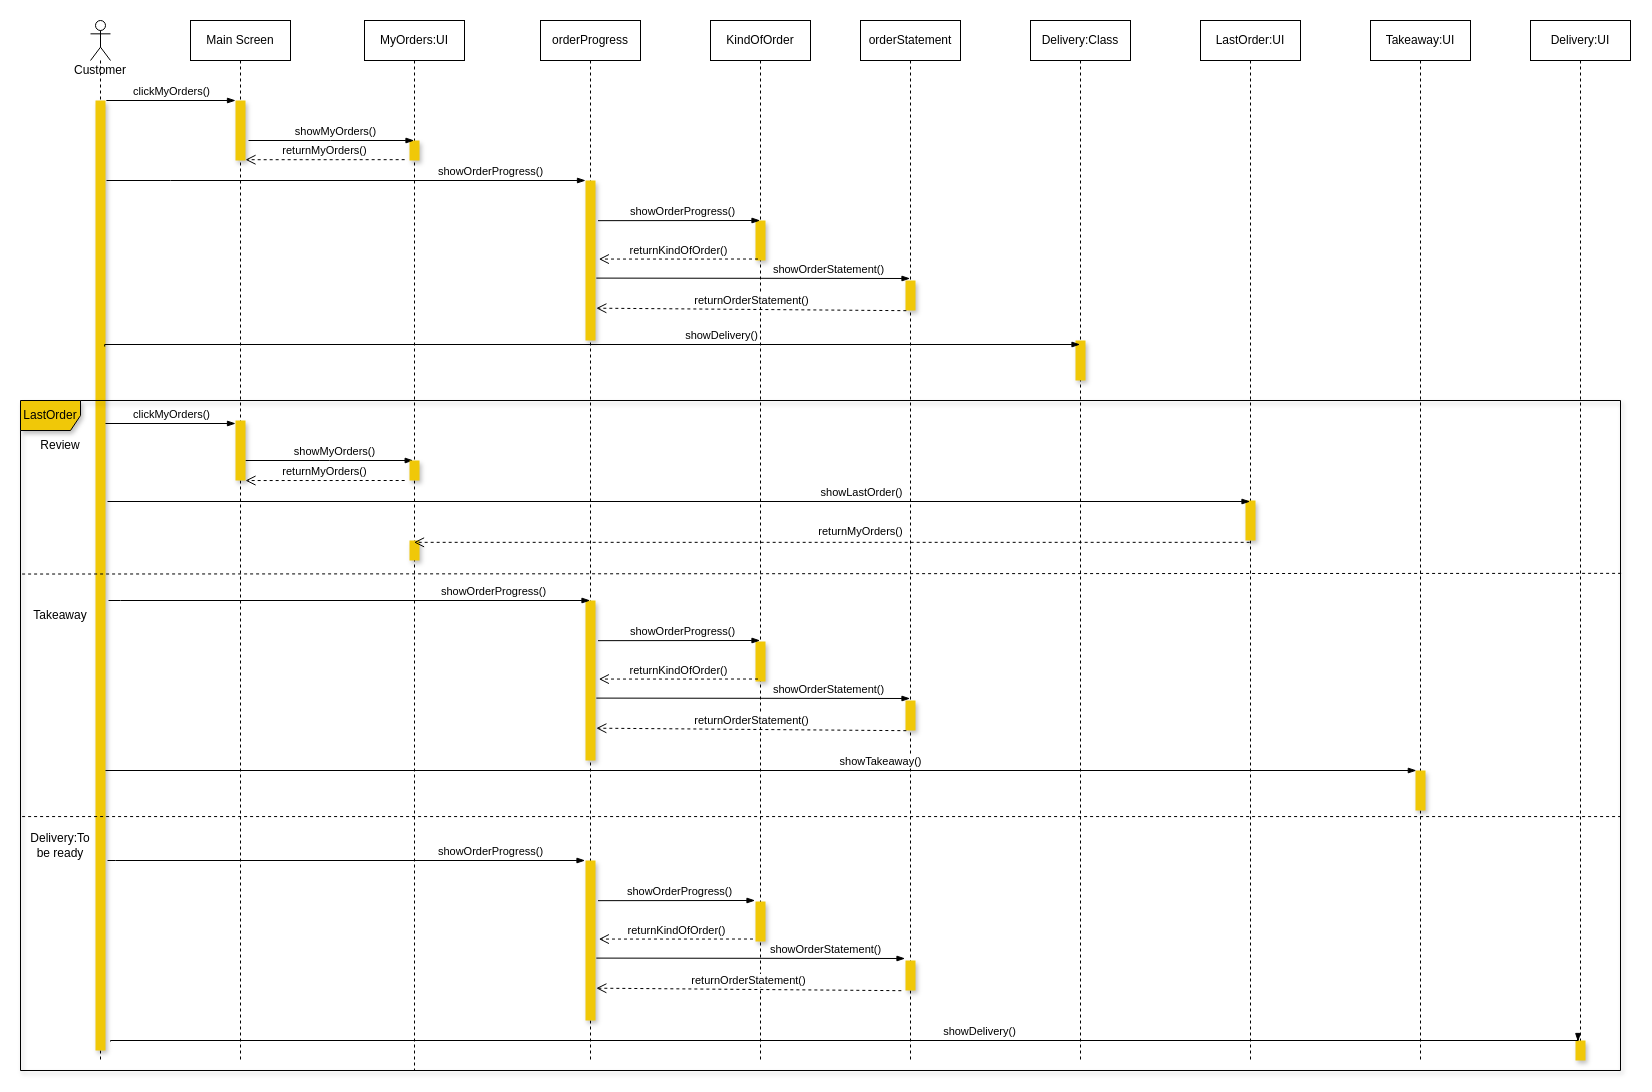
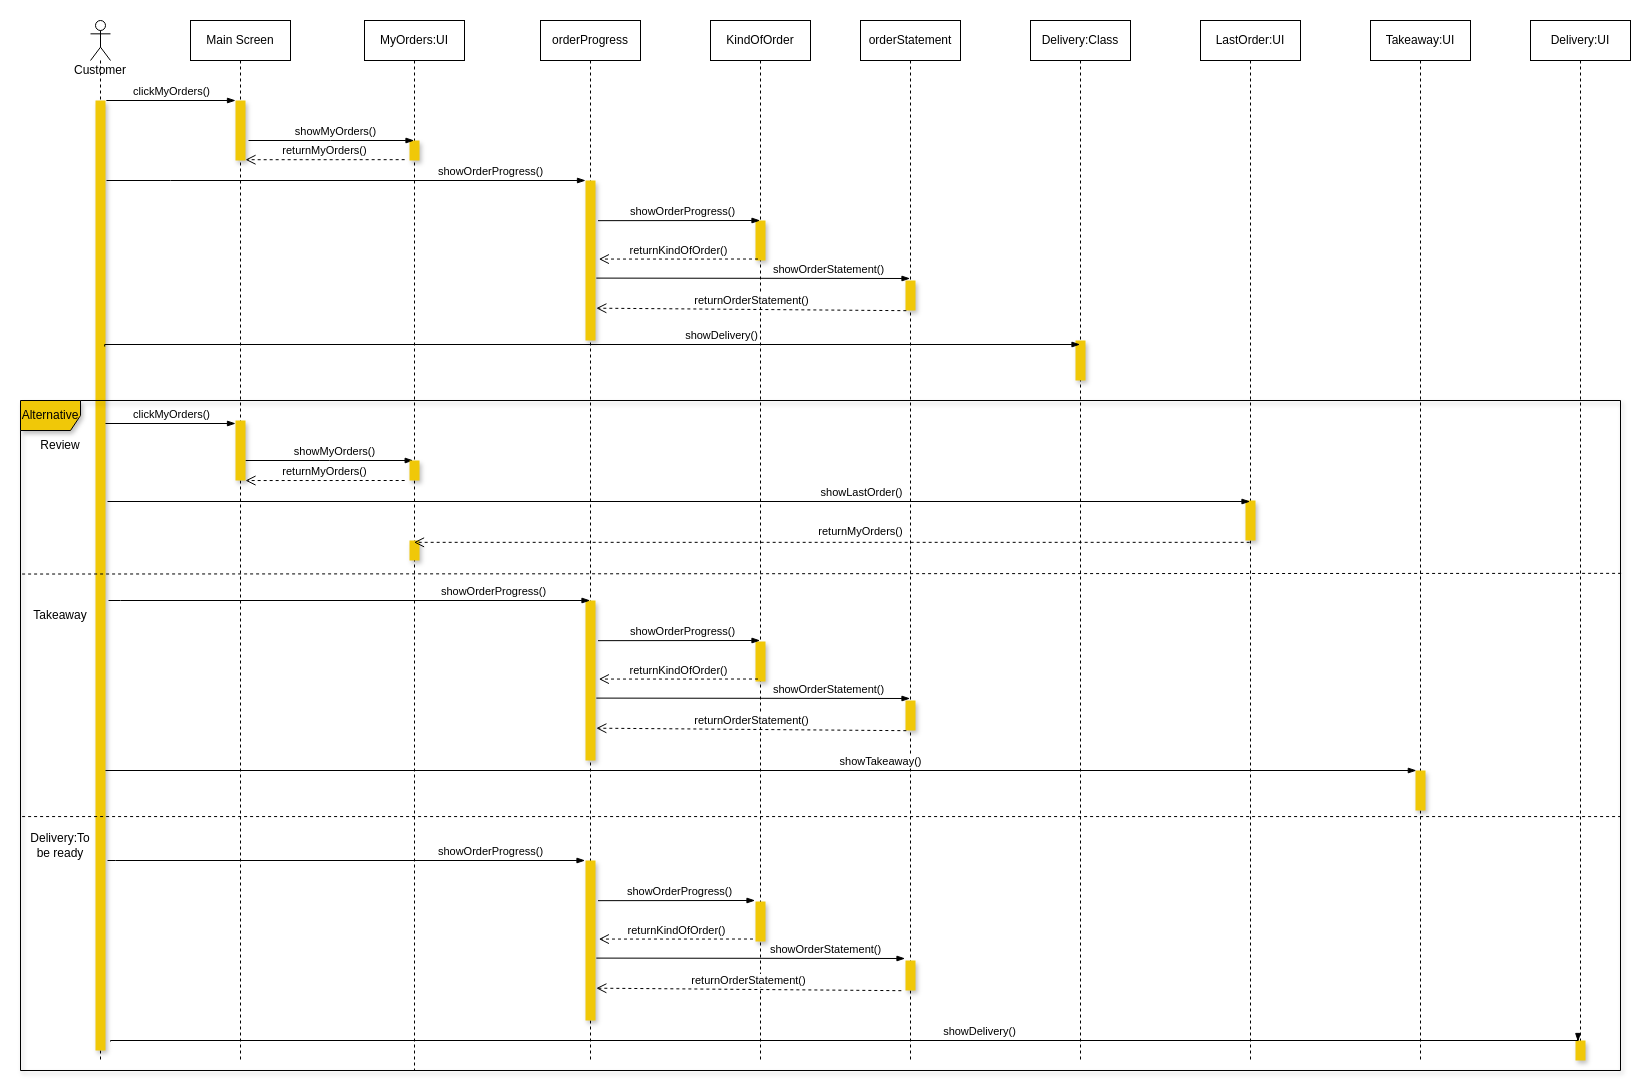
node "LastOrder": label "LastOrder" -> "Alternative"
